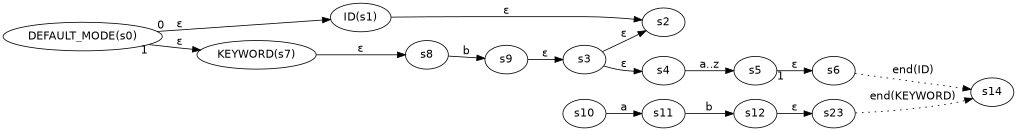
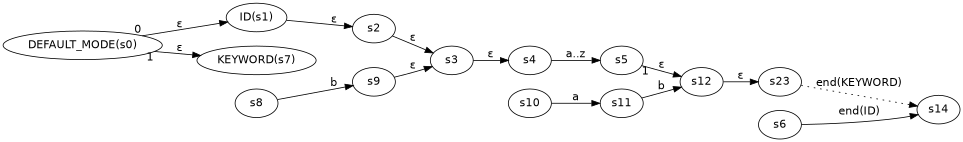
edge "s3" -> "s2": reversed
edge "KEYWORD(s7)" -> "s8": removed, label "ε"
edge "s5" -> "s6": now "s5" -> "s12"
edge "s6" -> "s14": style dotted -> solid
